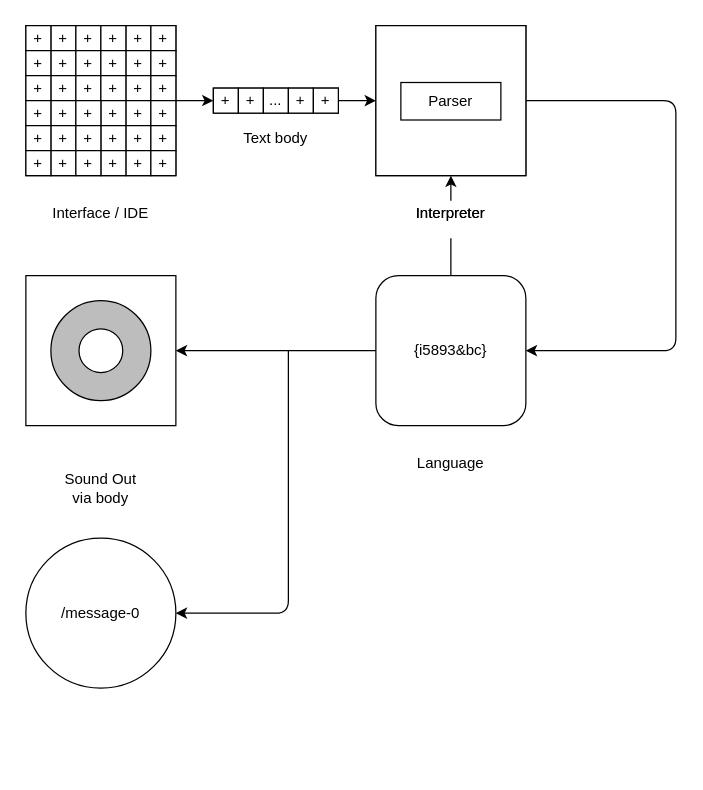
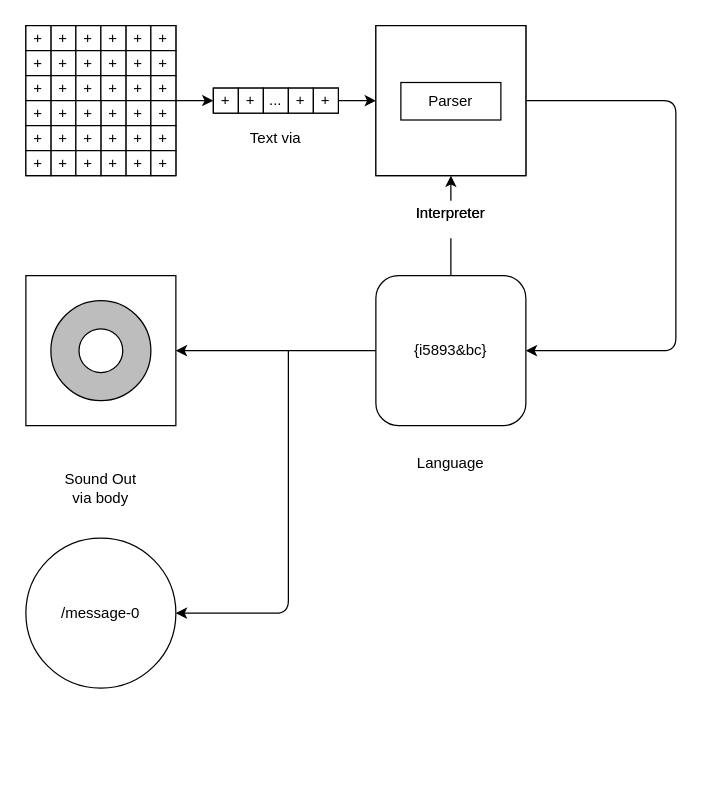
node "Text body": label "Text body" -> "Text via"
node "Interface / IDE": removed
